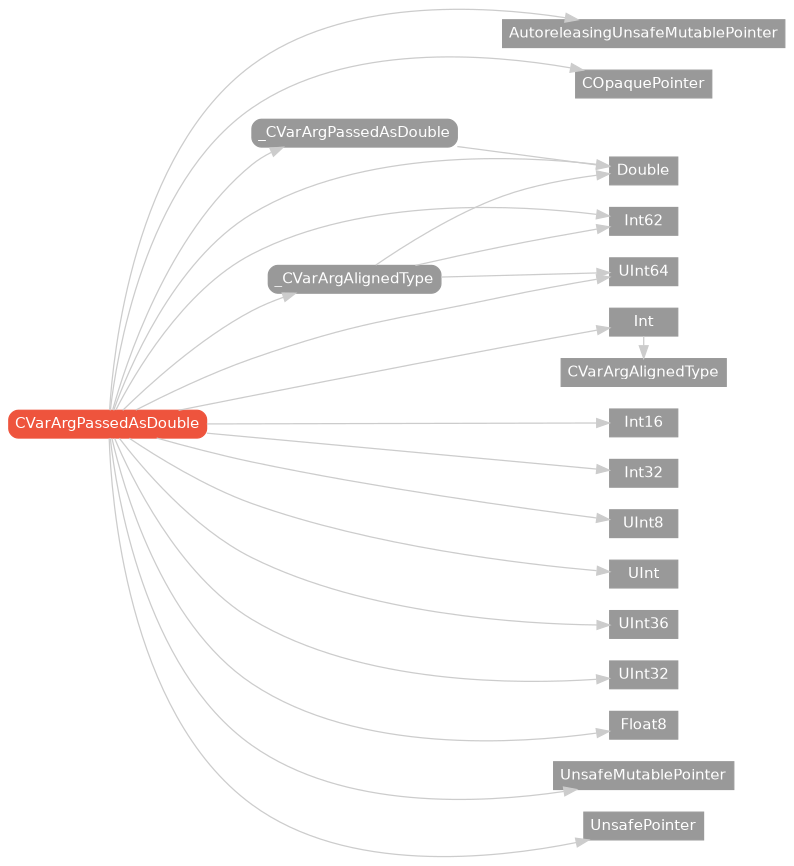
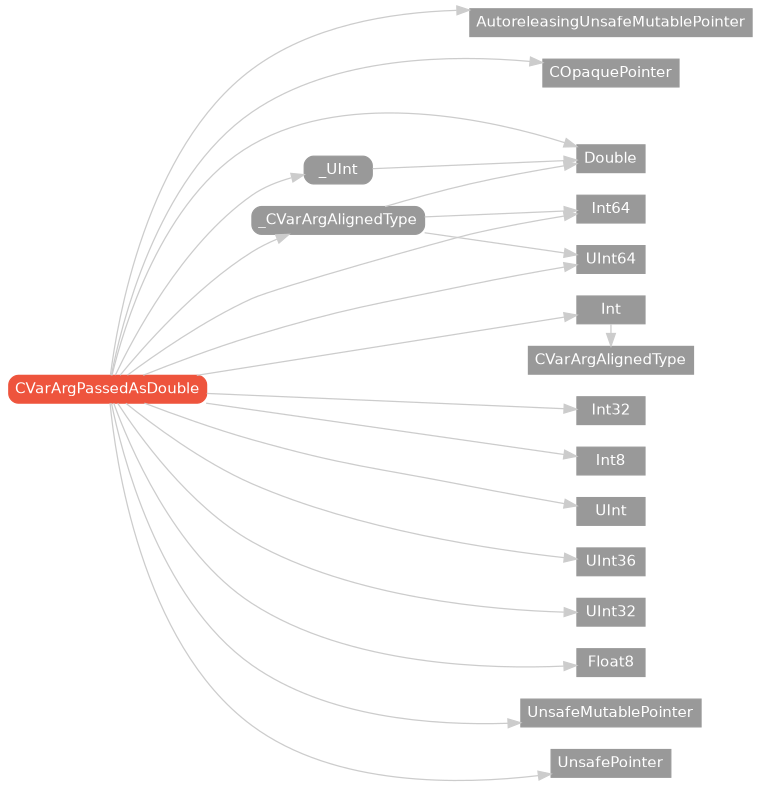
node "_CVarArgPassedAsDouble": label "_CVarArgPassedAsDouble" -> "_UInt"
node "Int62": label "Int62" -> "Int64"
node "Int16": removed
node "UInt8": label "UInt8" -> "Int8"
